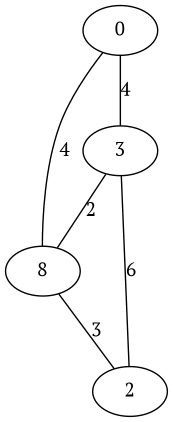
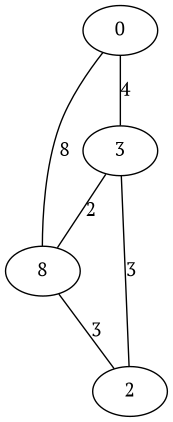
edge "0" -- "8": label "4" -> "8"
edge "3" -- "2": label "6" -> "3"
